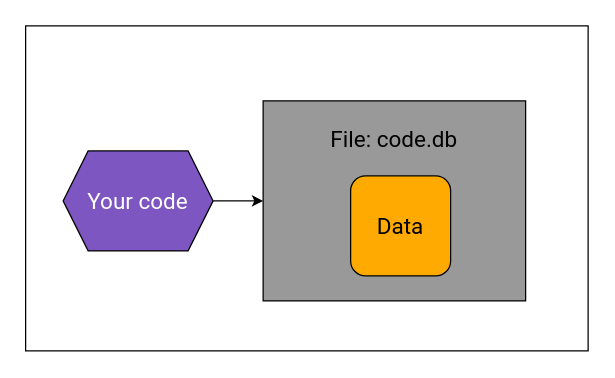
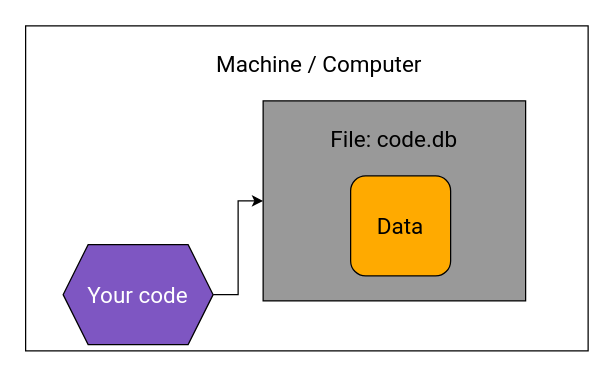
node "Machine / Computer": added
node "Your code": moved (138, 201) -> (138, 294)
